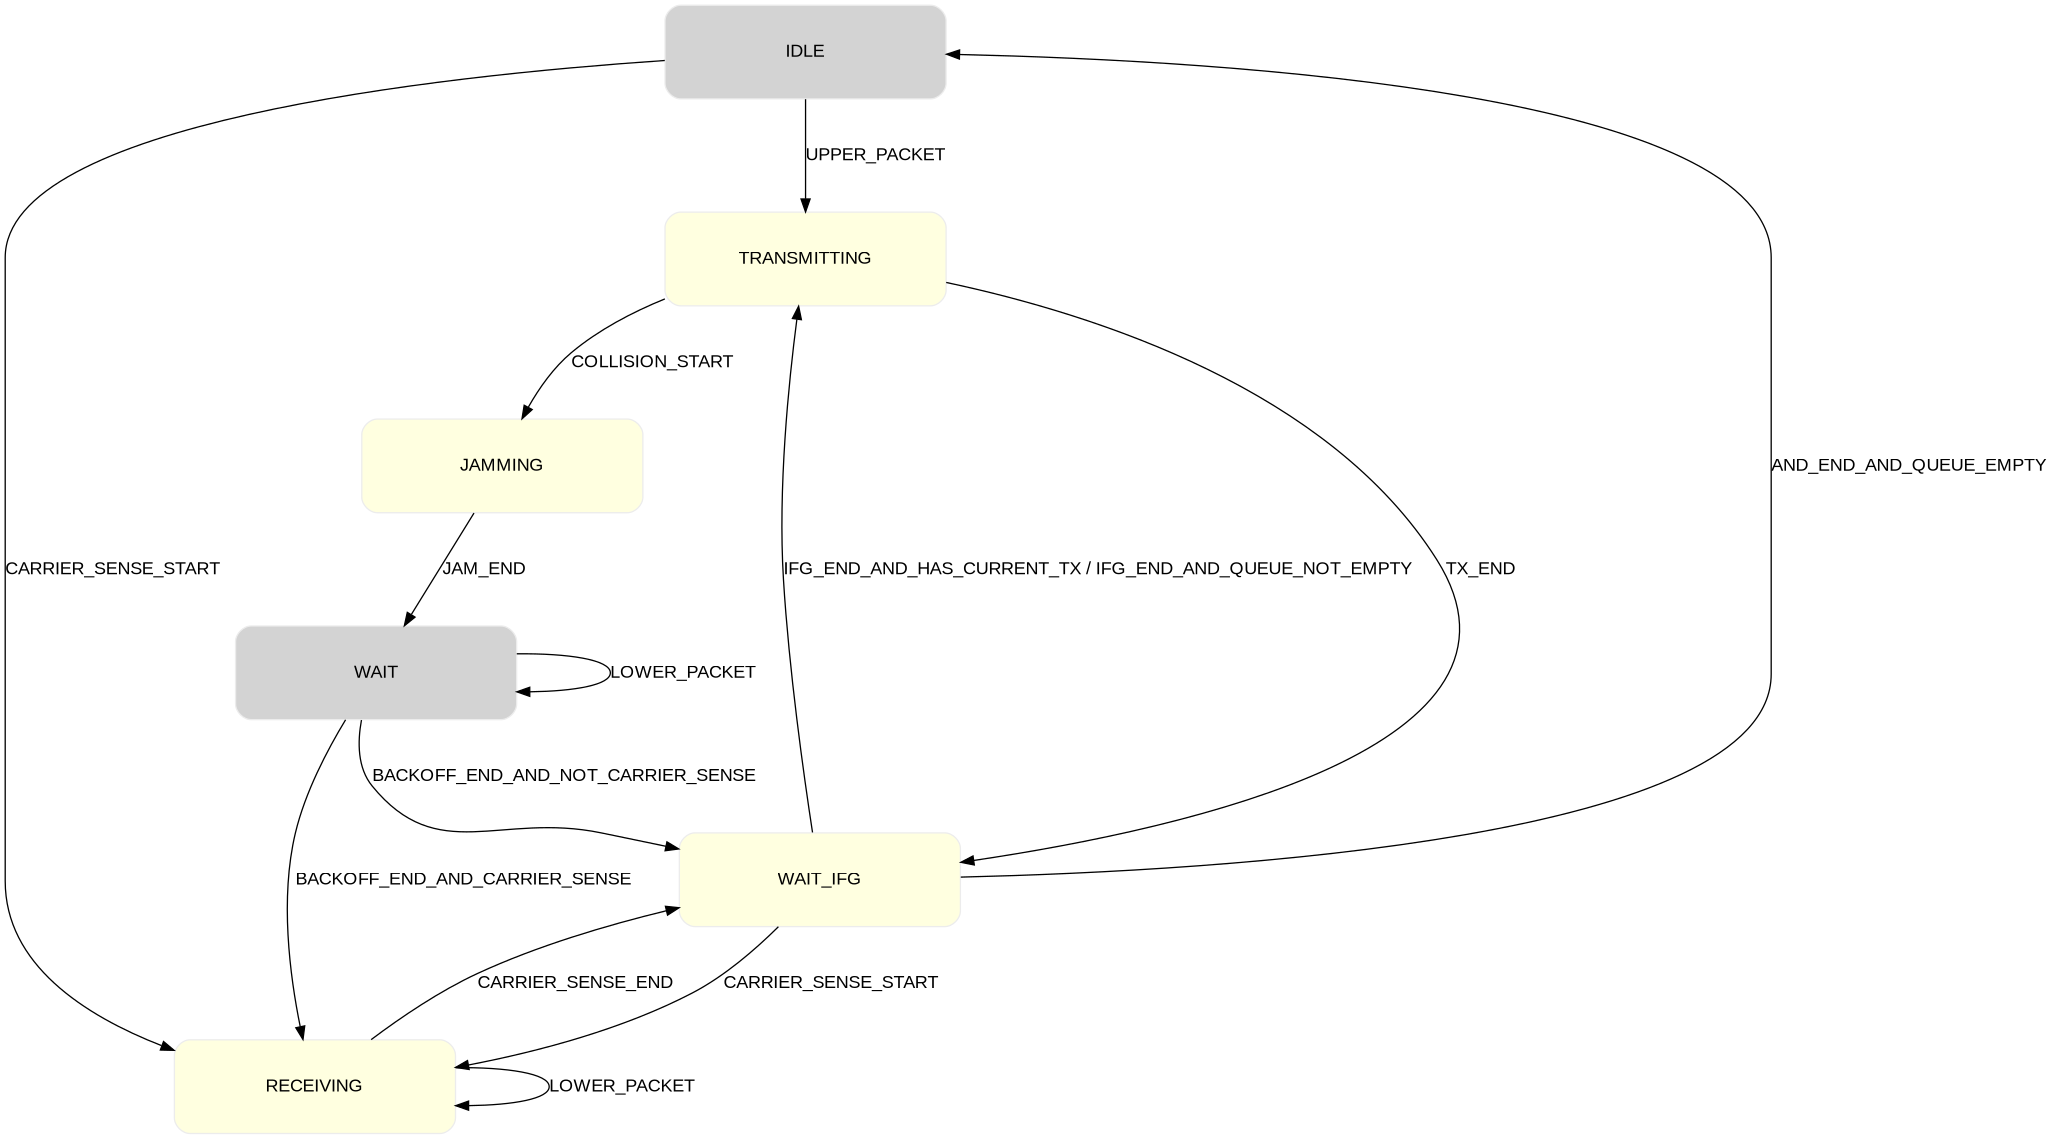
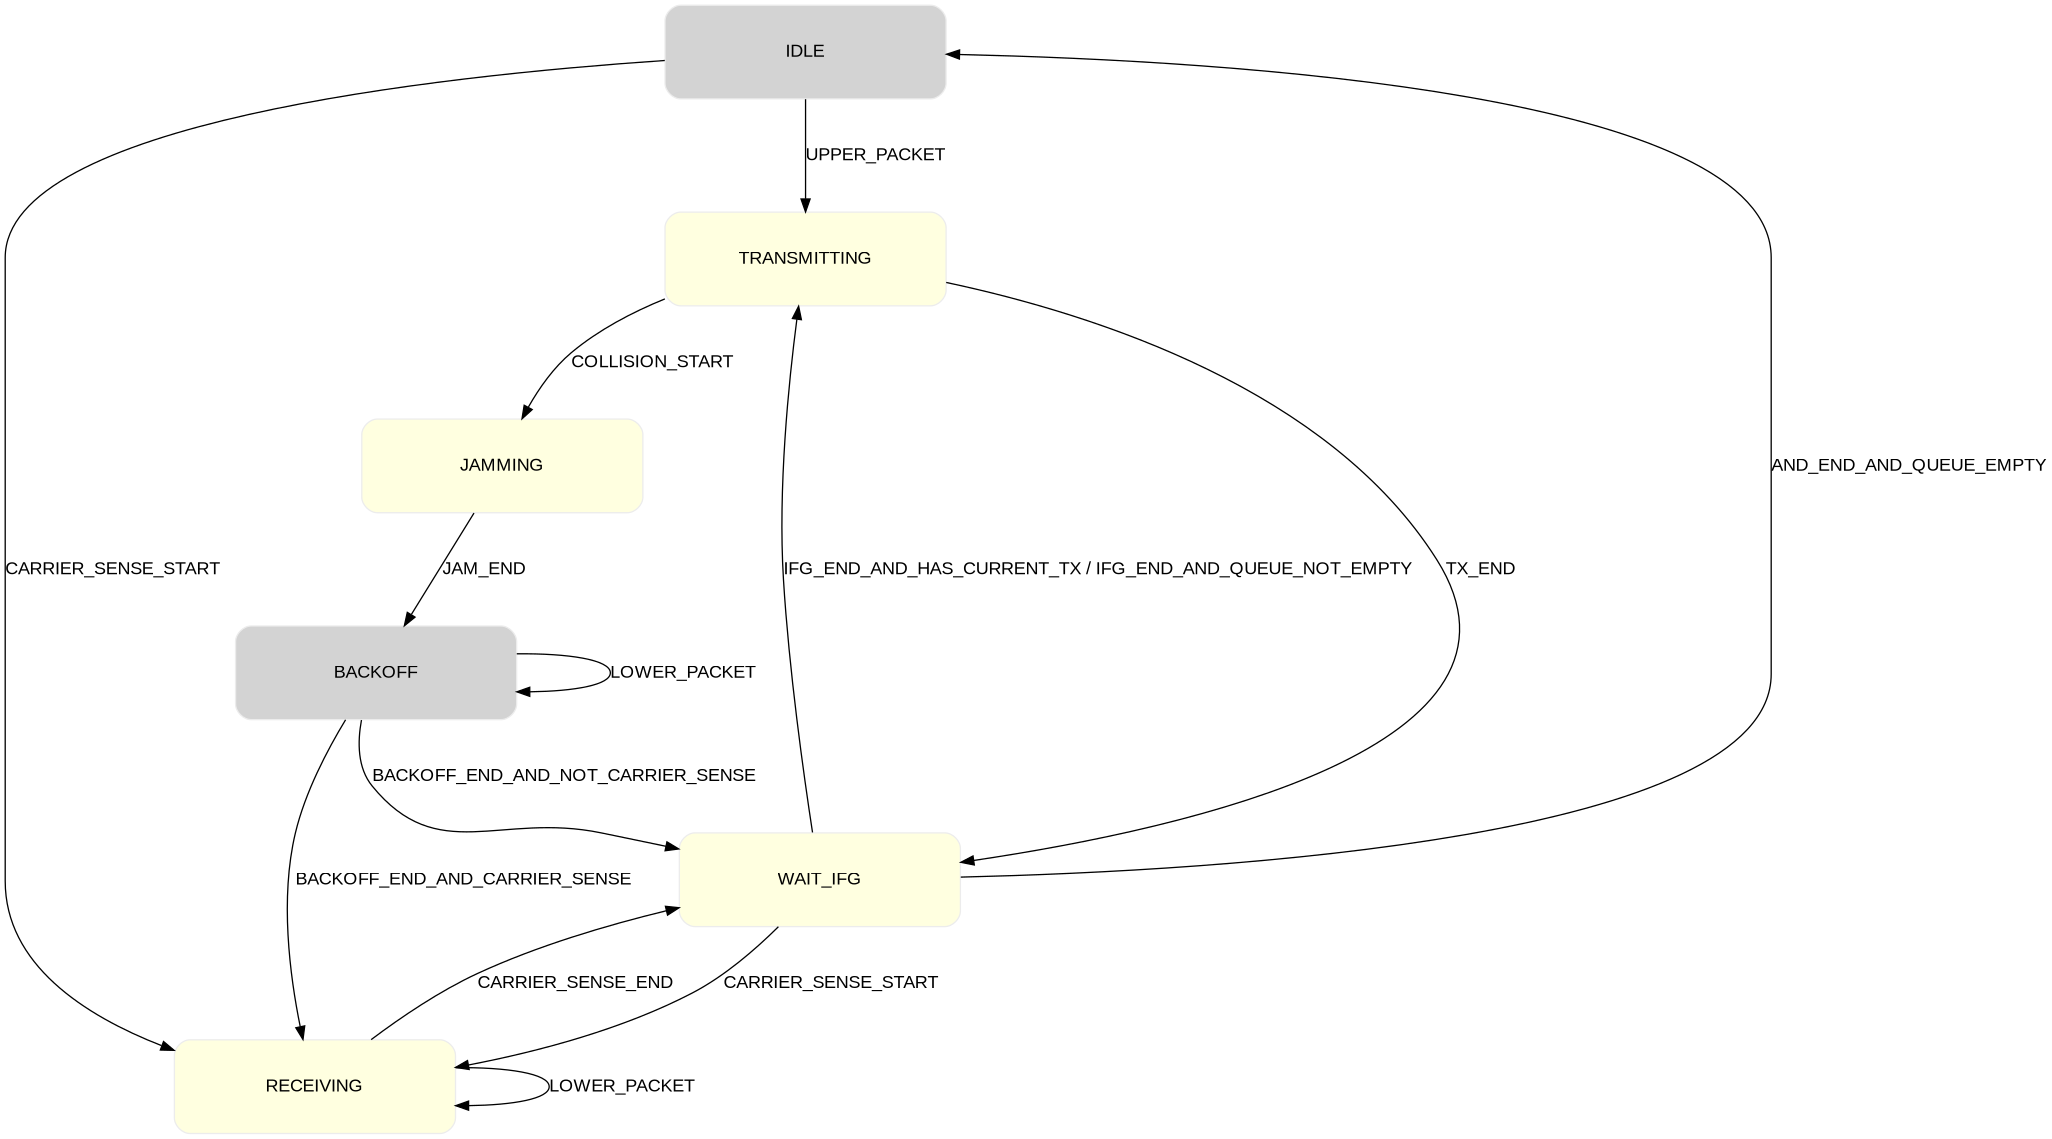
node "WAIT": label "WAIT" -> "BACKOFF"
